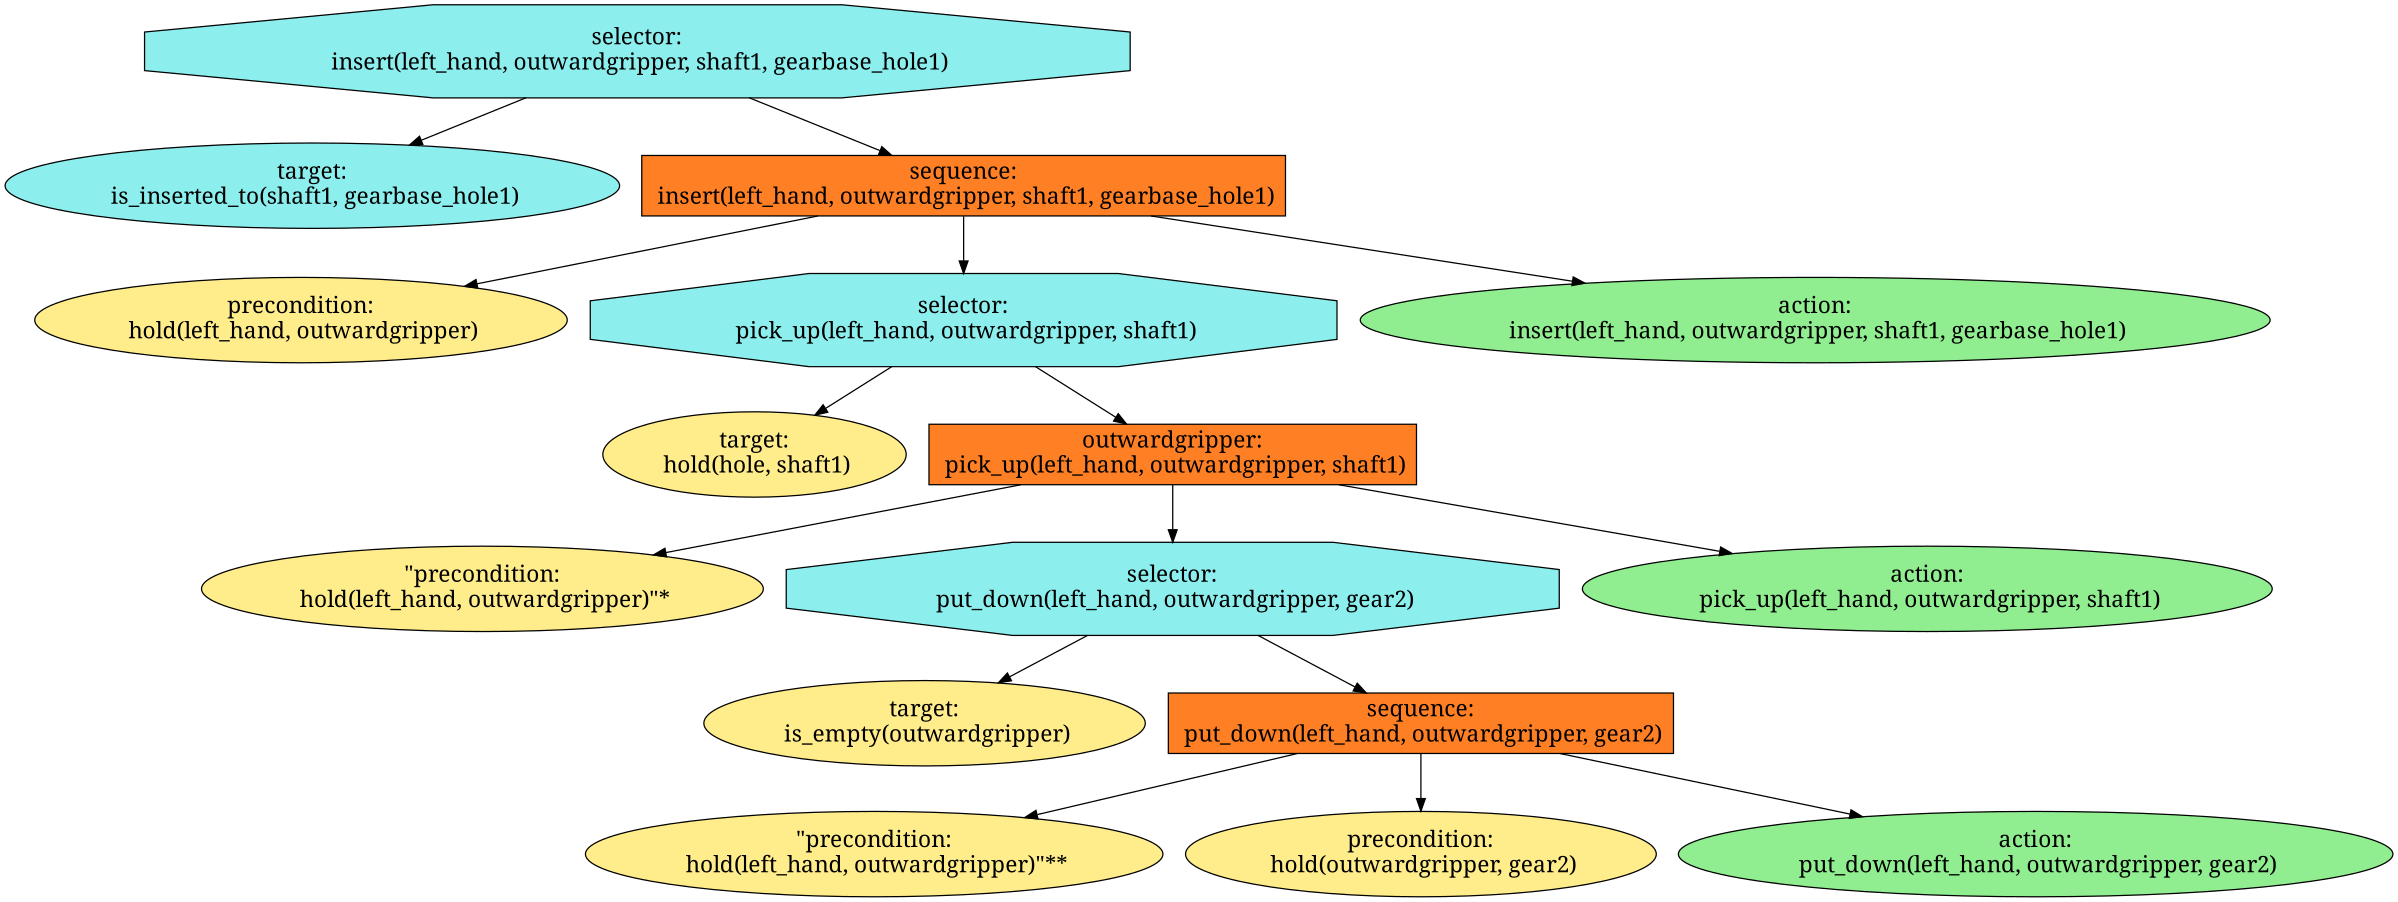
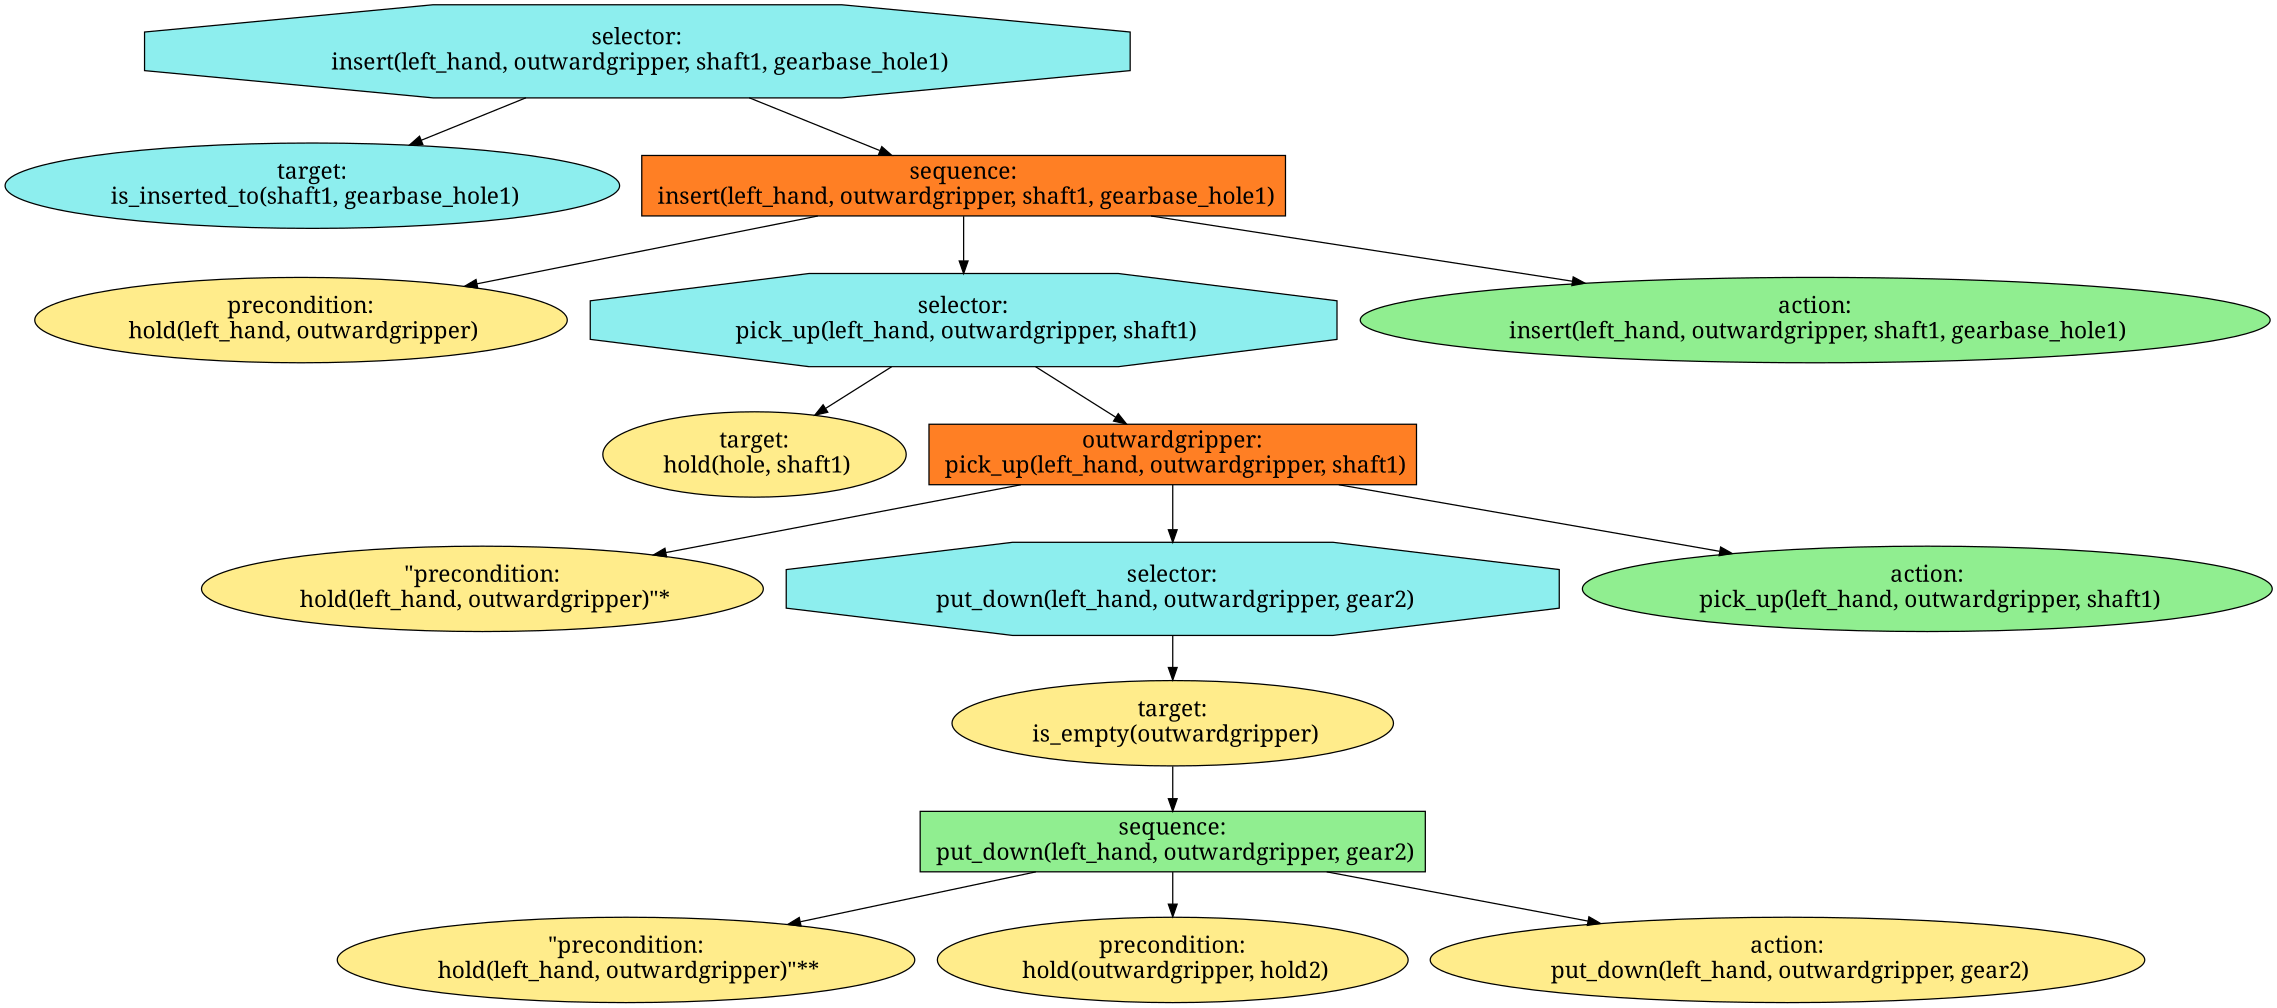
edge "selector: put_down(left_hand, outwardgripper, gear2)" -> "sequence: put_down(left_hand, outwardgripper, gear2)": now "target: is_empty(outwardgripper)" -> "sequence: put_down(left_hand, outwardgripper, gear2)"
node "sequence: put_down(left_hand, outwardgripper, gear2)": fillcolor chocolate1 -> lightgreen
node "precondition: hold(outwardgripper, gear2)": label "precondition: hold(outwardgripper, gear2)" -> "precondition: hold(outwardgripper, hold2)"
node "action: put_down(left_hand, outwardgripper, gear2)": fillcolor lightgreen -> lightgoldenrod1
